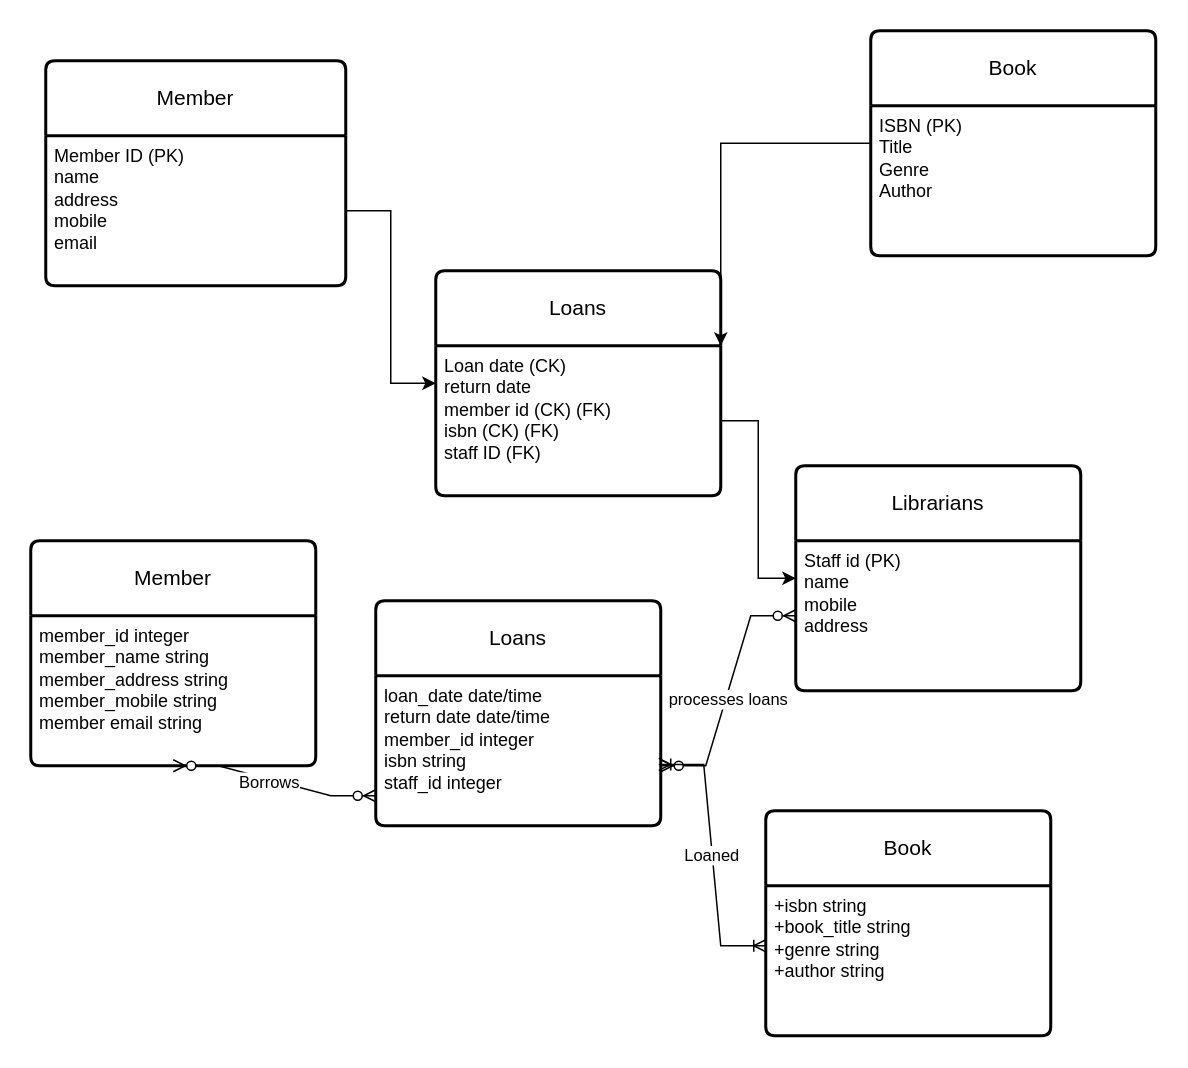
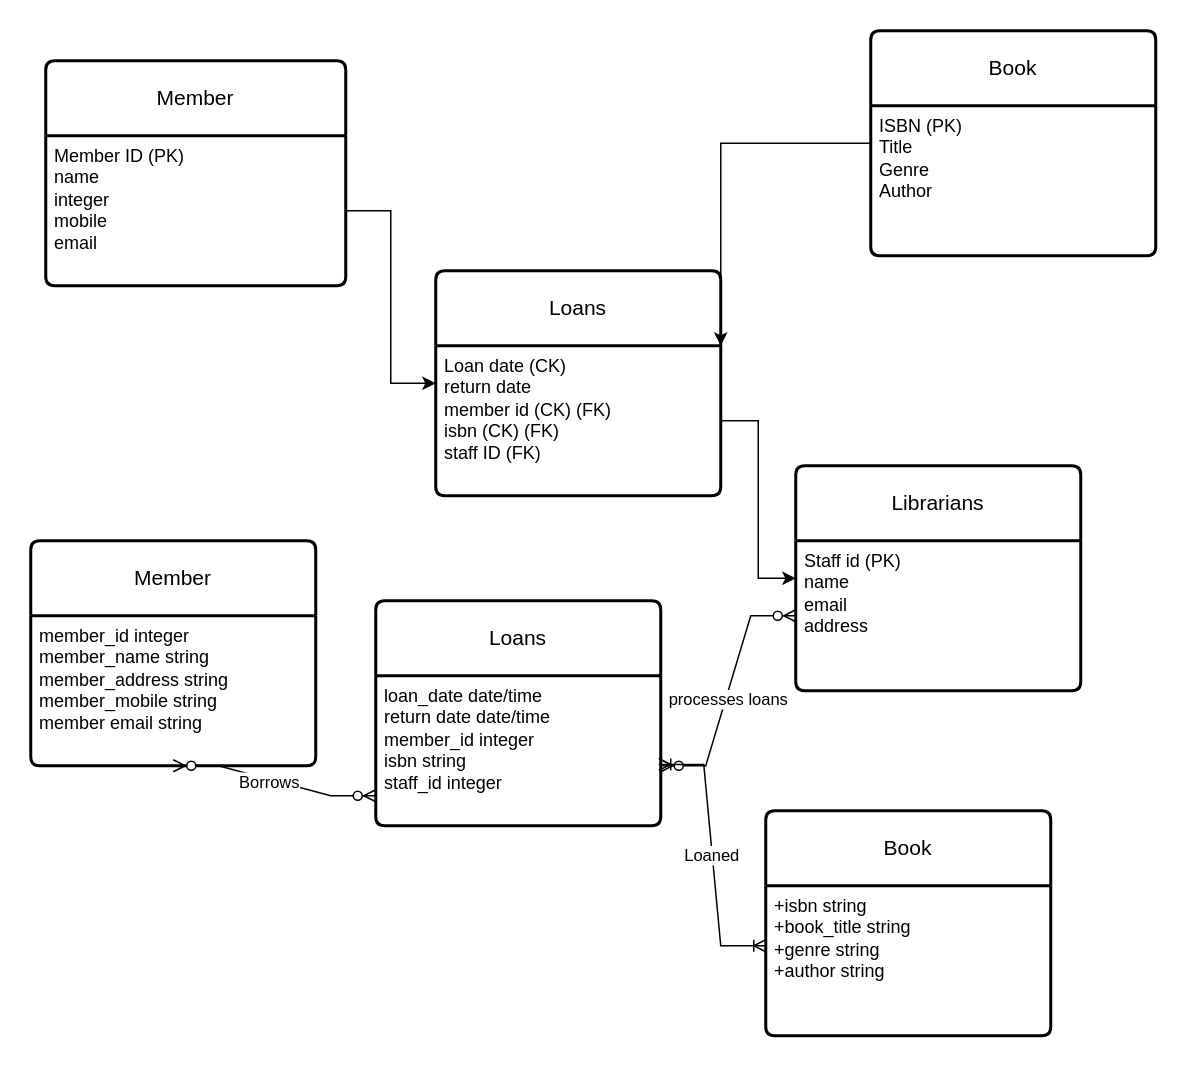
node "Member ID (PK) name address mobile email": label "Member ID (PK) name address mobile email" -> "Member ID (PK) name integer mobile email"
node "Staff id (PK) name mobile address": label "Staff id (PK) name mobile address" -> "Staff id (PK) name email address"
